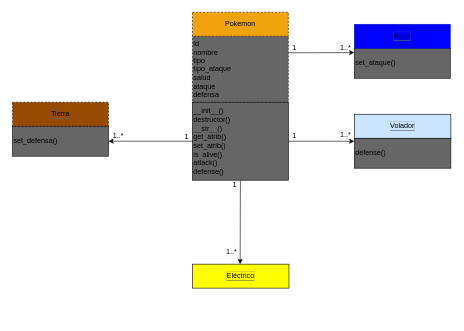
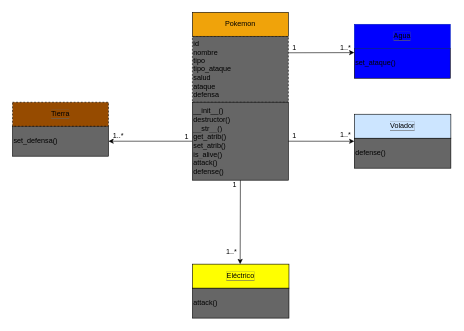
node "Pokemon": style dashed -> solid
node "set_ataque()": fillcolor #666666 -> #0000ff
node "attack()": added
